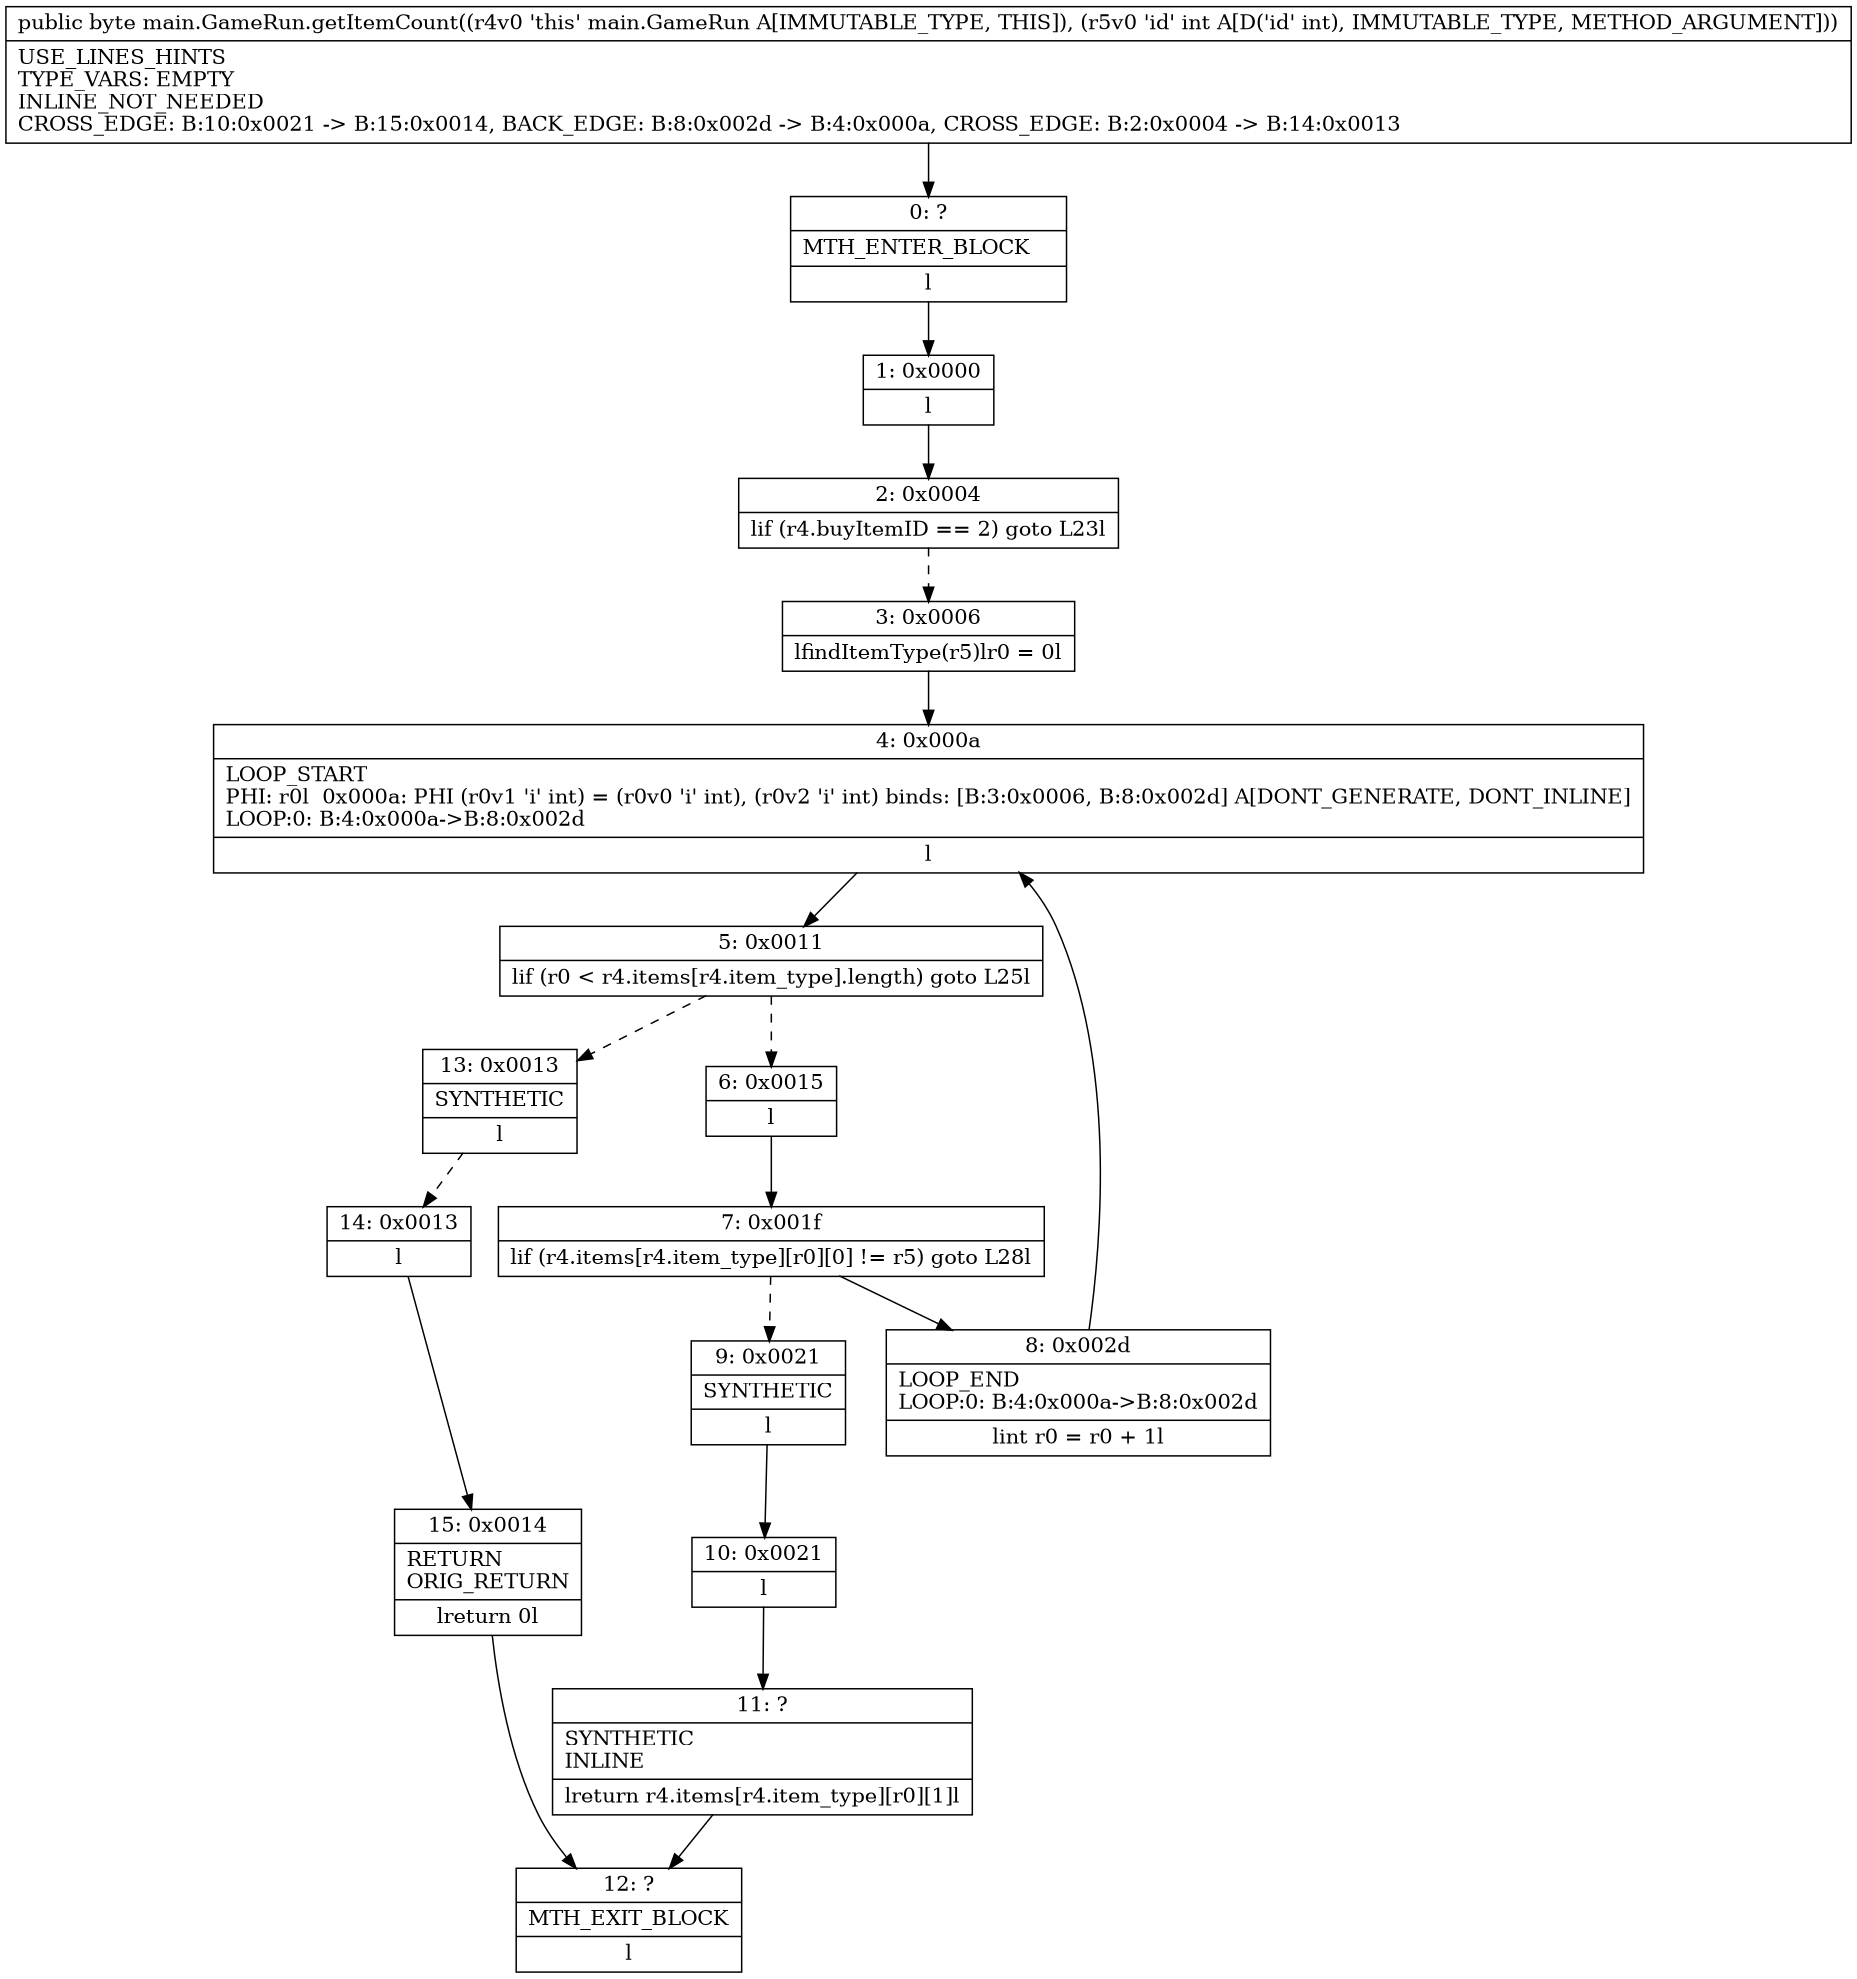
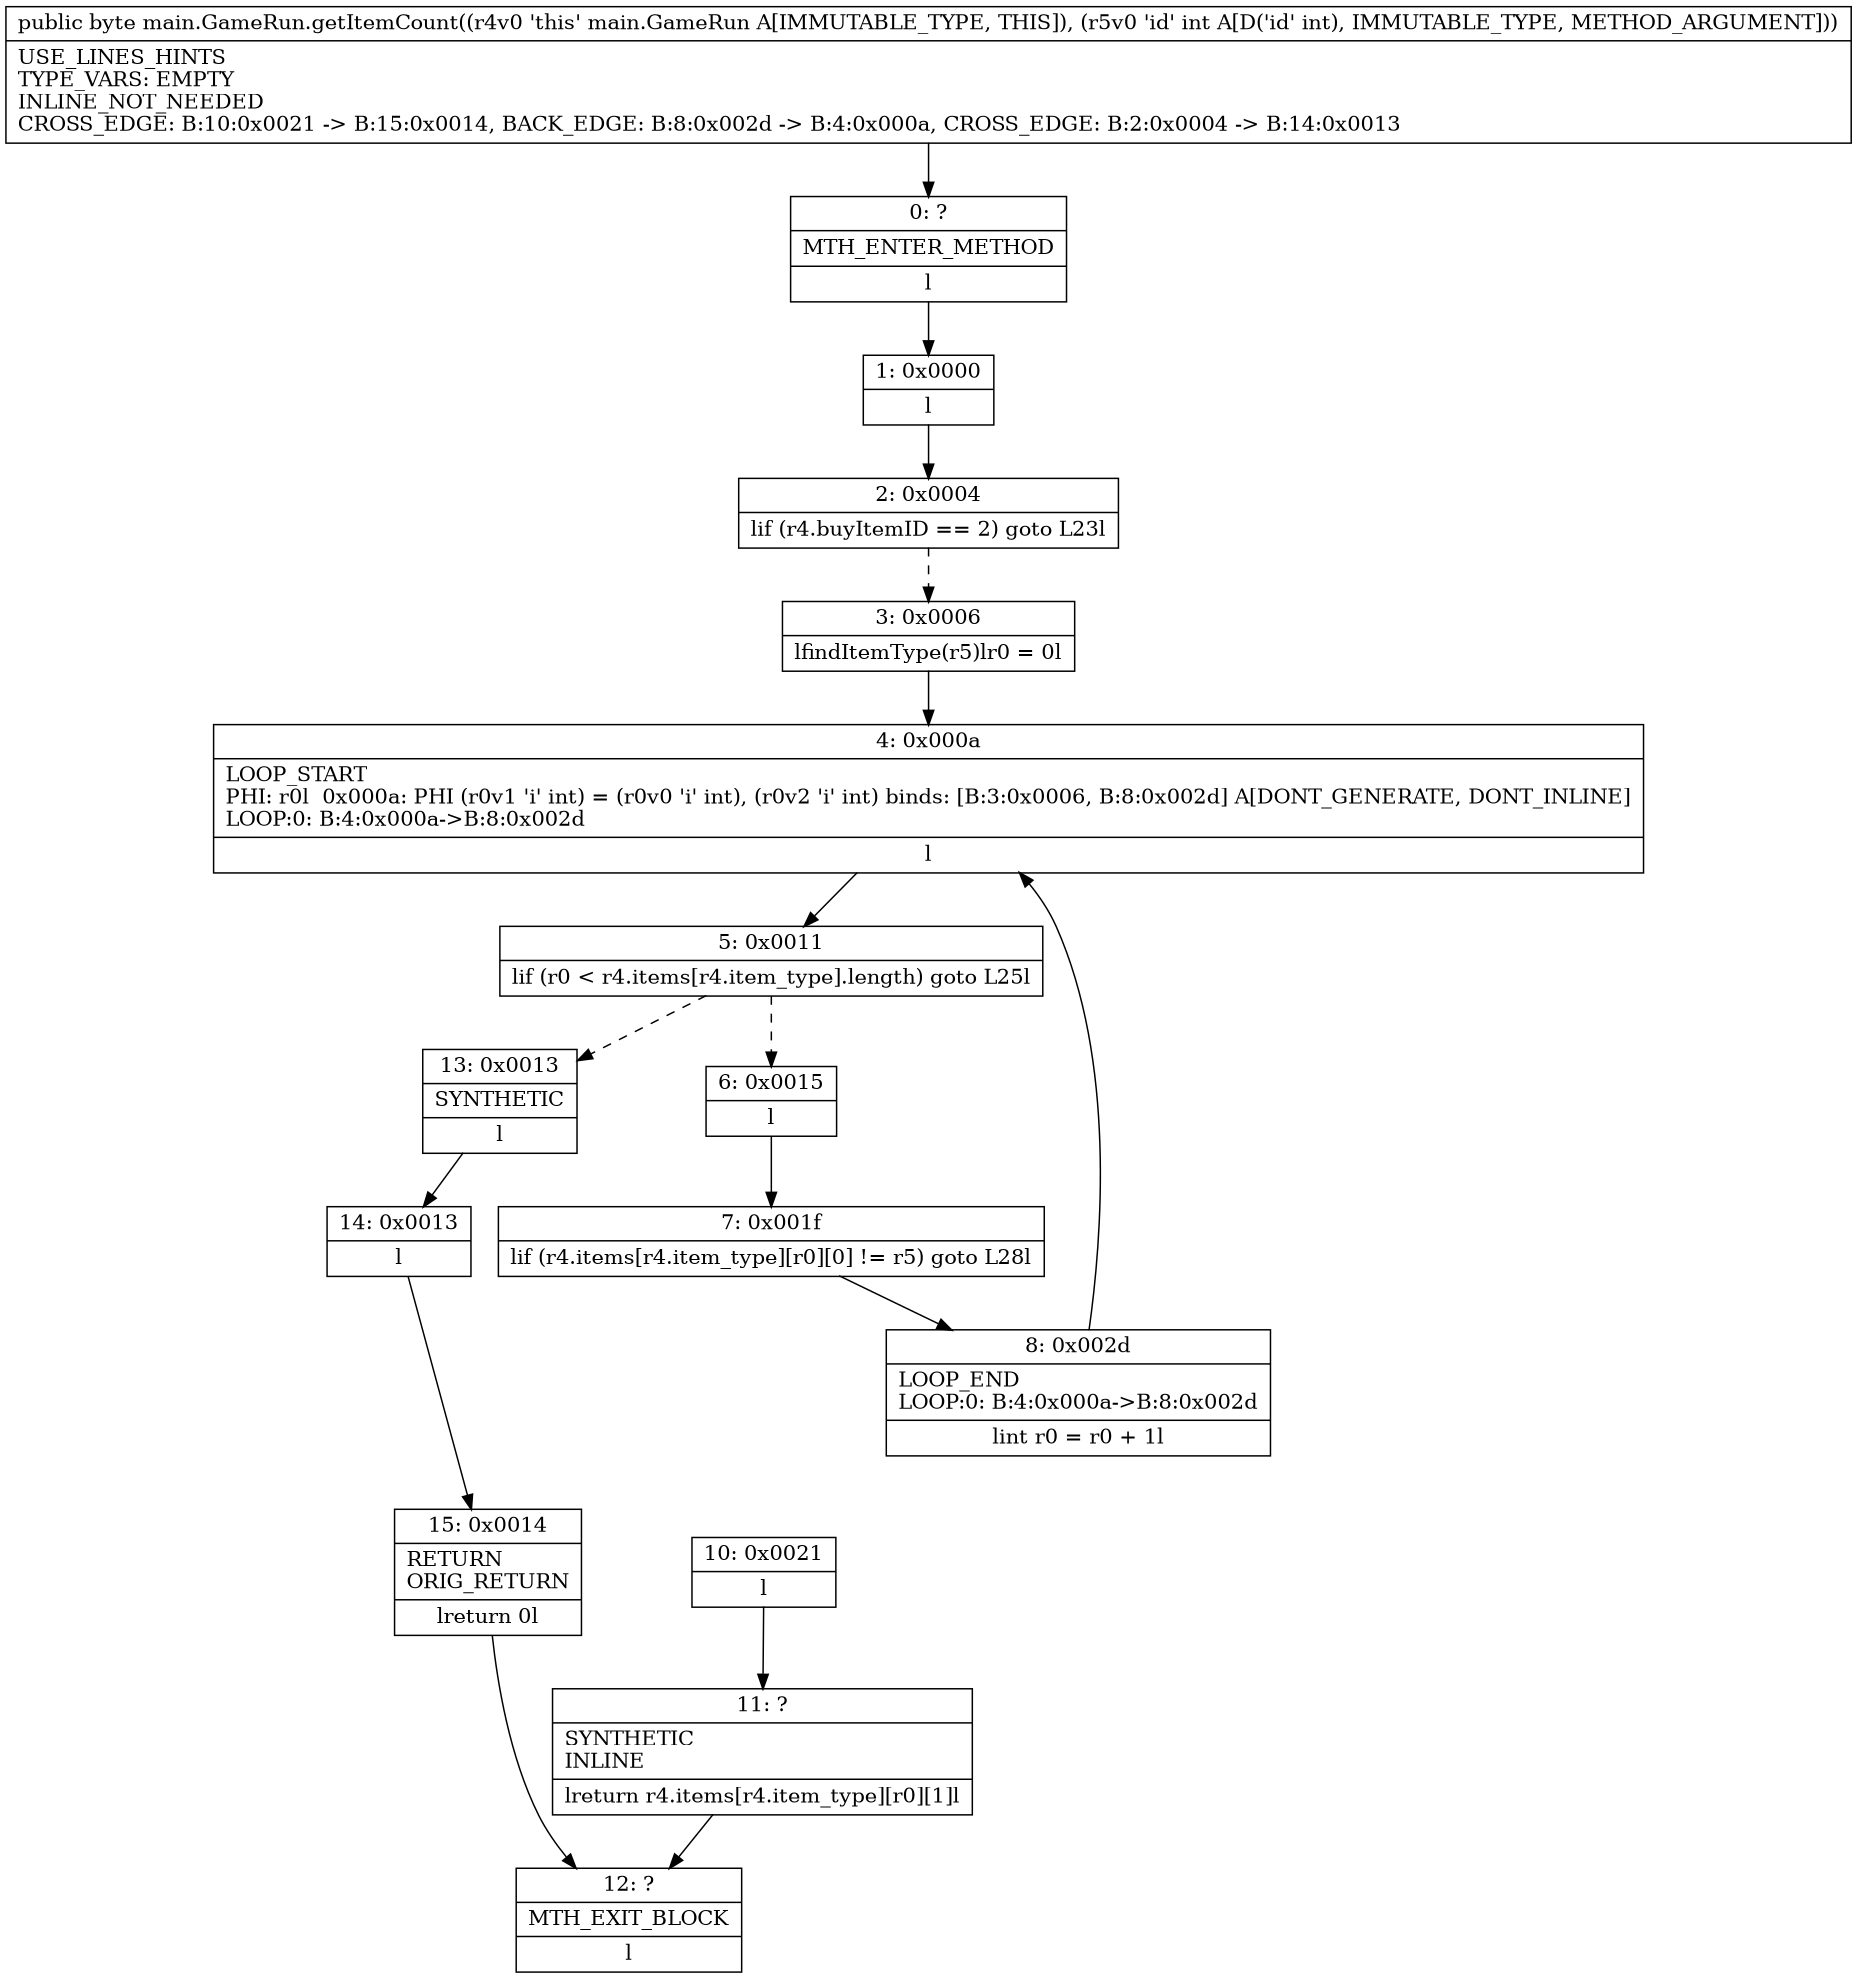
node "0: ?": text "MTH_ENTER_BLOCK" -> "MTH_ENTER_METHOD"
edge "13: 0x0013" -> "14: 0x0013": style dashed -> solid
node "9: 0x0021": removed
